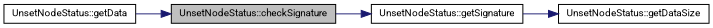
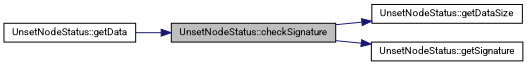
edge "UnsetNodeStatus::getSignature" -> "UnsetNodeStatus::getDataSize": now "UnsetNodeStatus::checkSignature" -> "UnsetNodeStatus::getDataSize"
